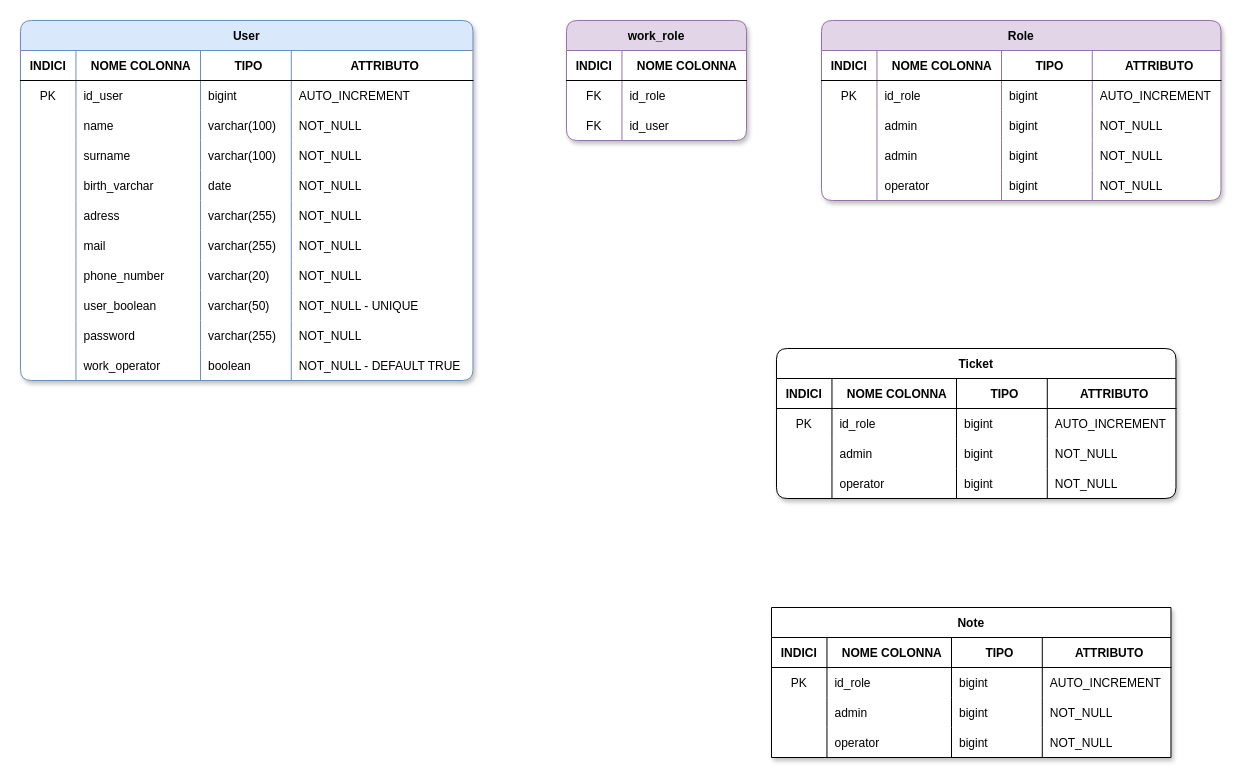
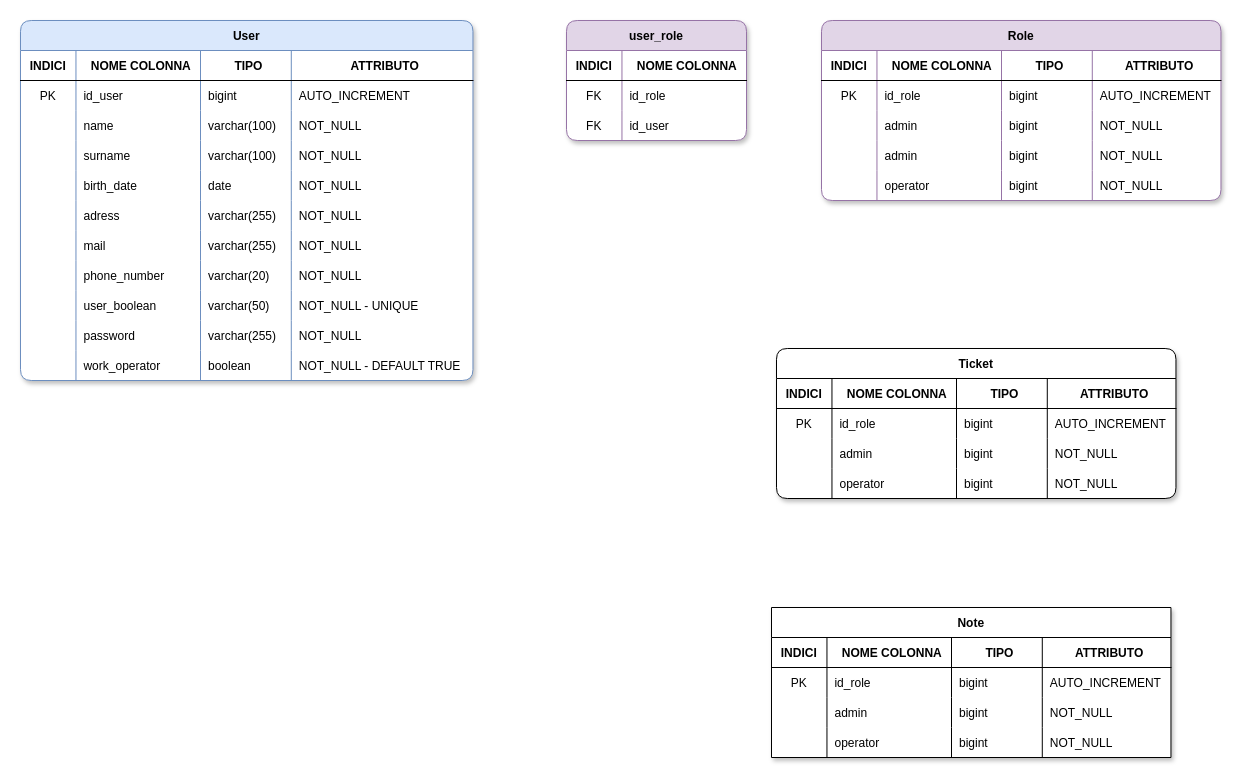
node "work_role": label "work_role" -> "user_role"
node "birth_varchar": label "birth_varchar" -> "birth_date"
